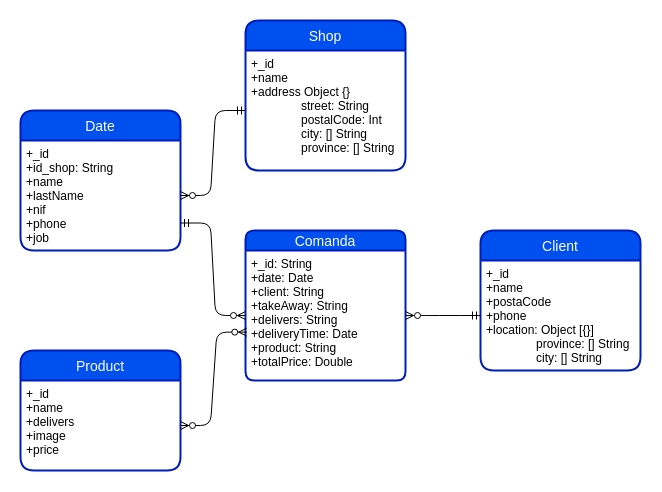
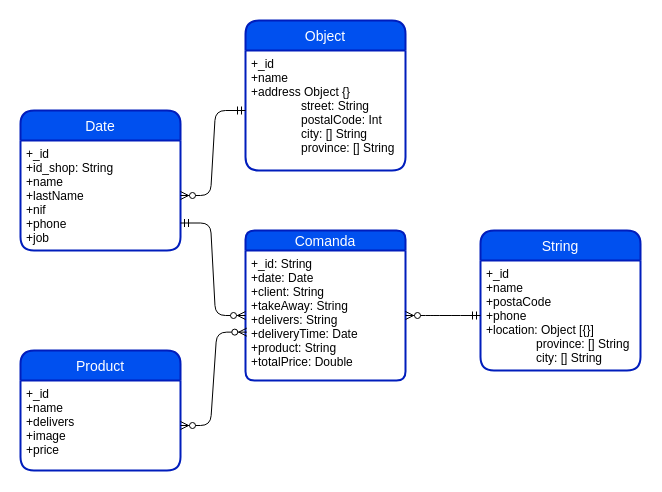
node "Shop": label "Shop" -> "Object"
node "Client": label "Client" -> "String"
